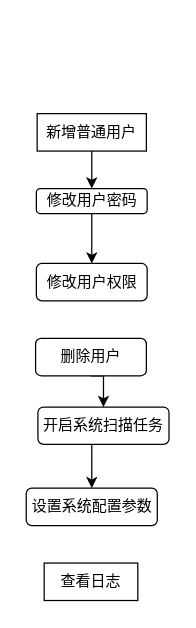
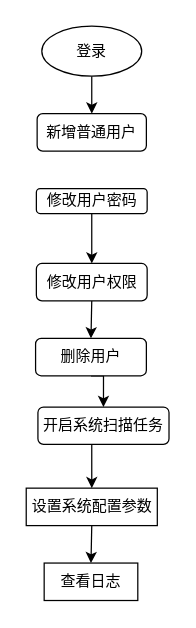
node "登录": added
edge "登录" -> "新增普通用户": added
node "新增普通用户": shape rectangle -> rounded rectangle
edge "新增普通用户" -> "修改用户密码": removed
edge "修改用户权限" -> "删除用户": added
node "设置系统配置参数": shape rounded rectangle -> rectangle
edge "设置系统配置参数" -> "查看日志": added
